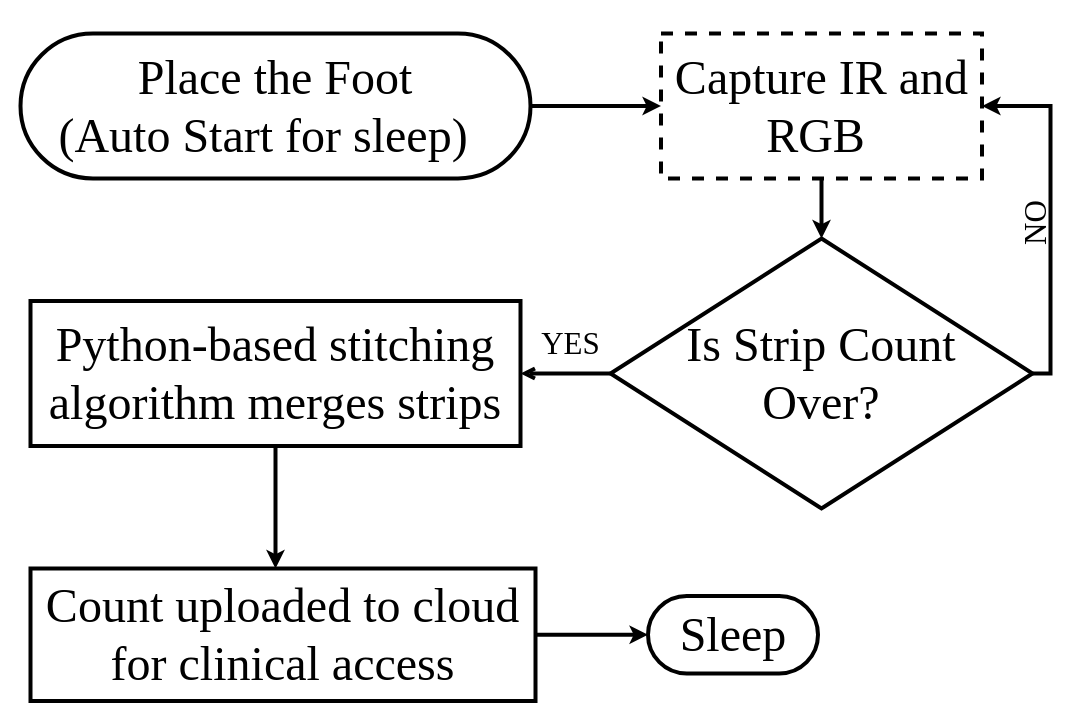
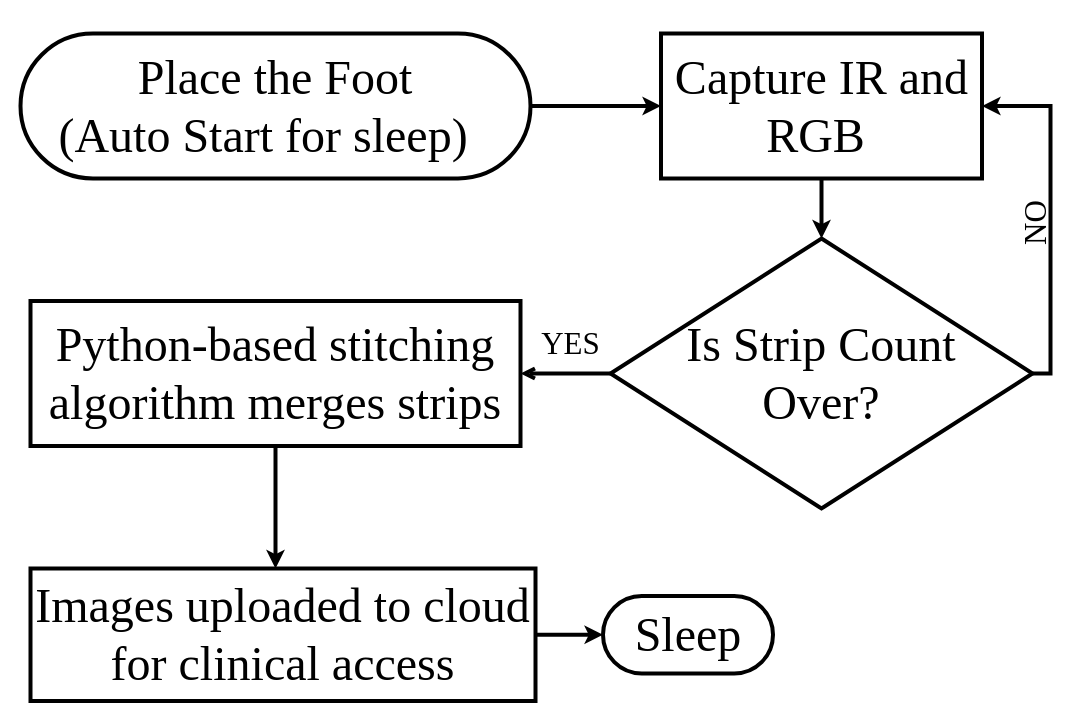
node "Capture IR and RGB": style dashed -> solid
node "Count uploaded to cloud for clinical access": label "Count uploaded to cloud for clinical access" -> "Images uploaded to cloud for clinical access"
node "Sleep": moved (733, 635) -> (688, 635)
